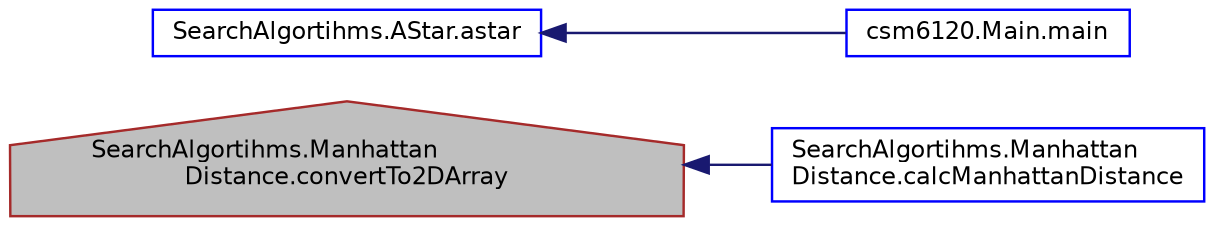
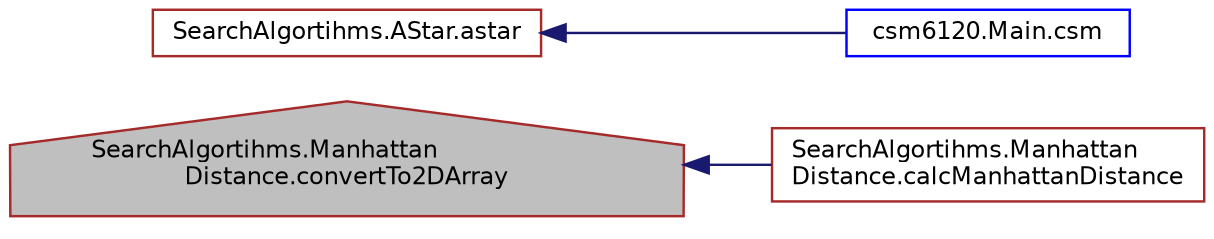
node "SearchAlgortihms.AStar.astar": color blue -> brown
node "csm6120.Main.main": label "csm6120.Main.main" -> "csm6120.Main.csm"
node "SearchAlgortihms.Manhattan Distance.calcManhattanDistance": color blue -> brown
